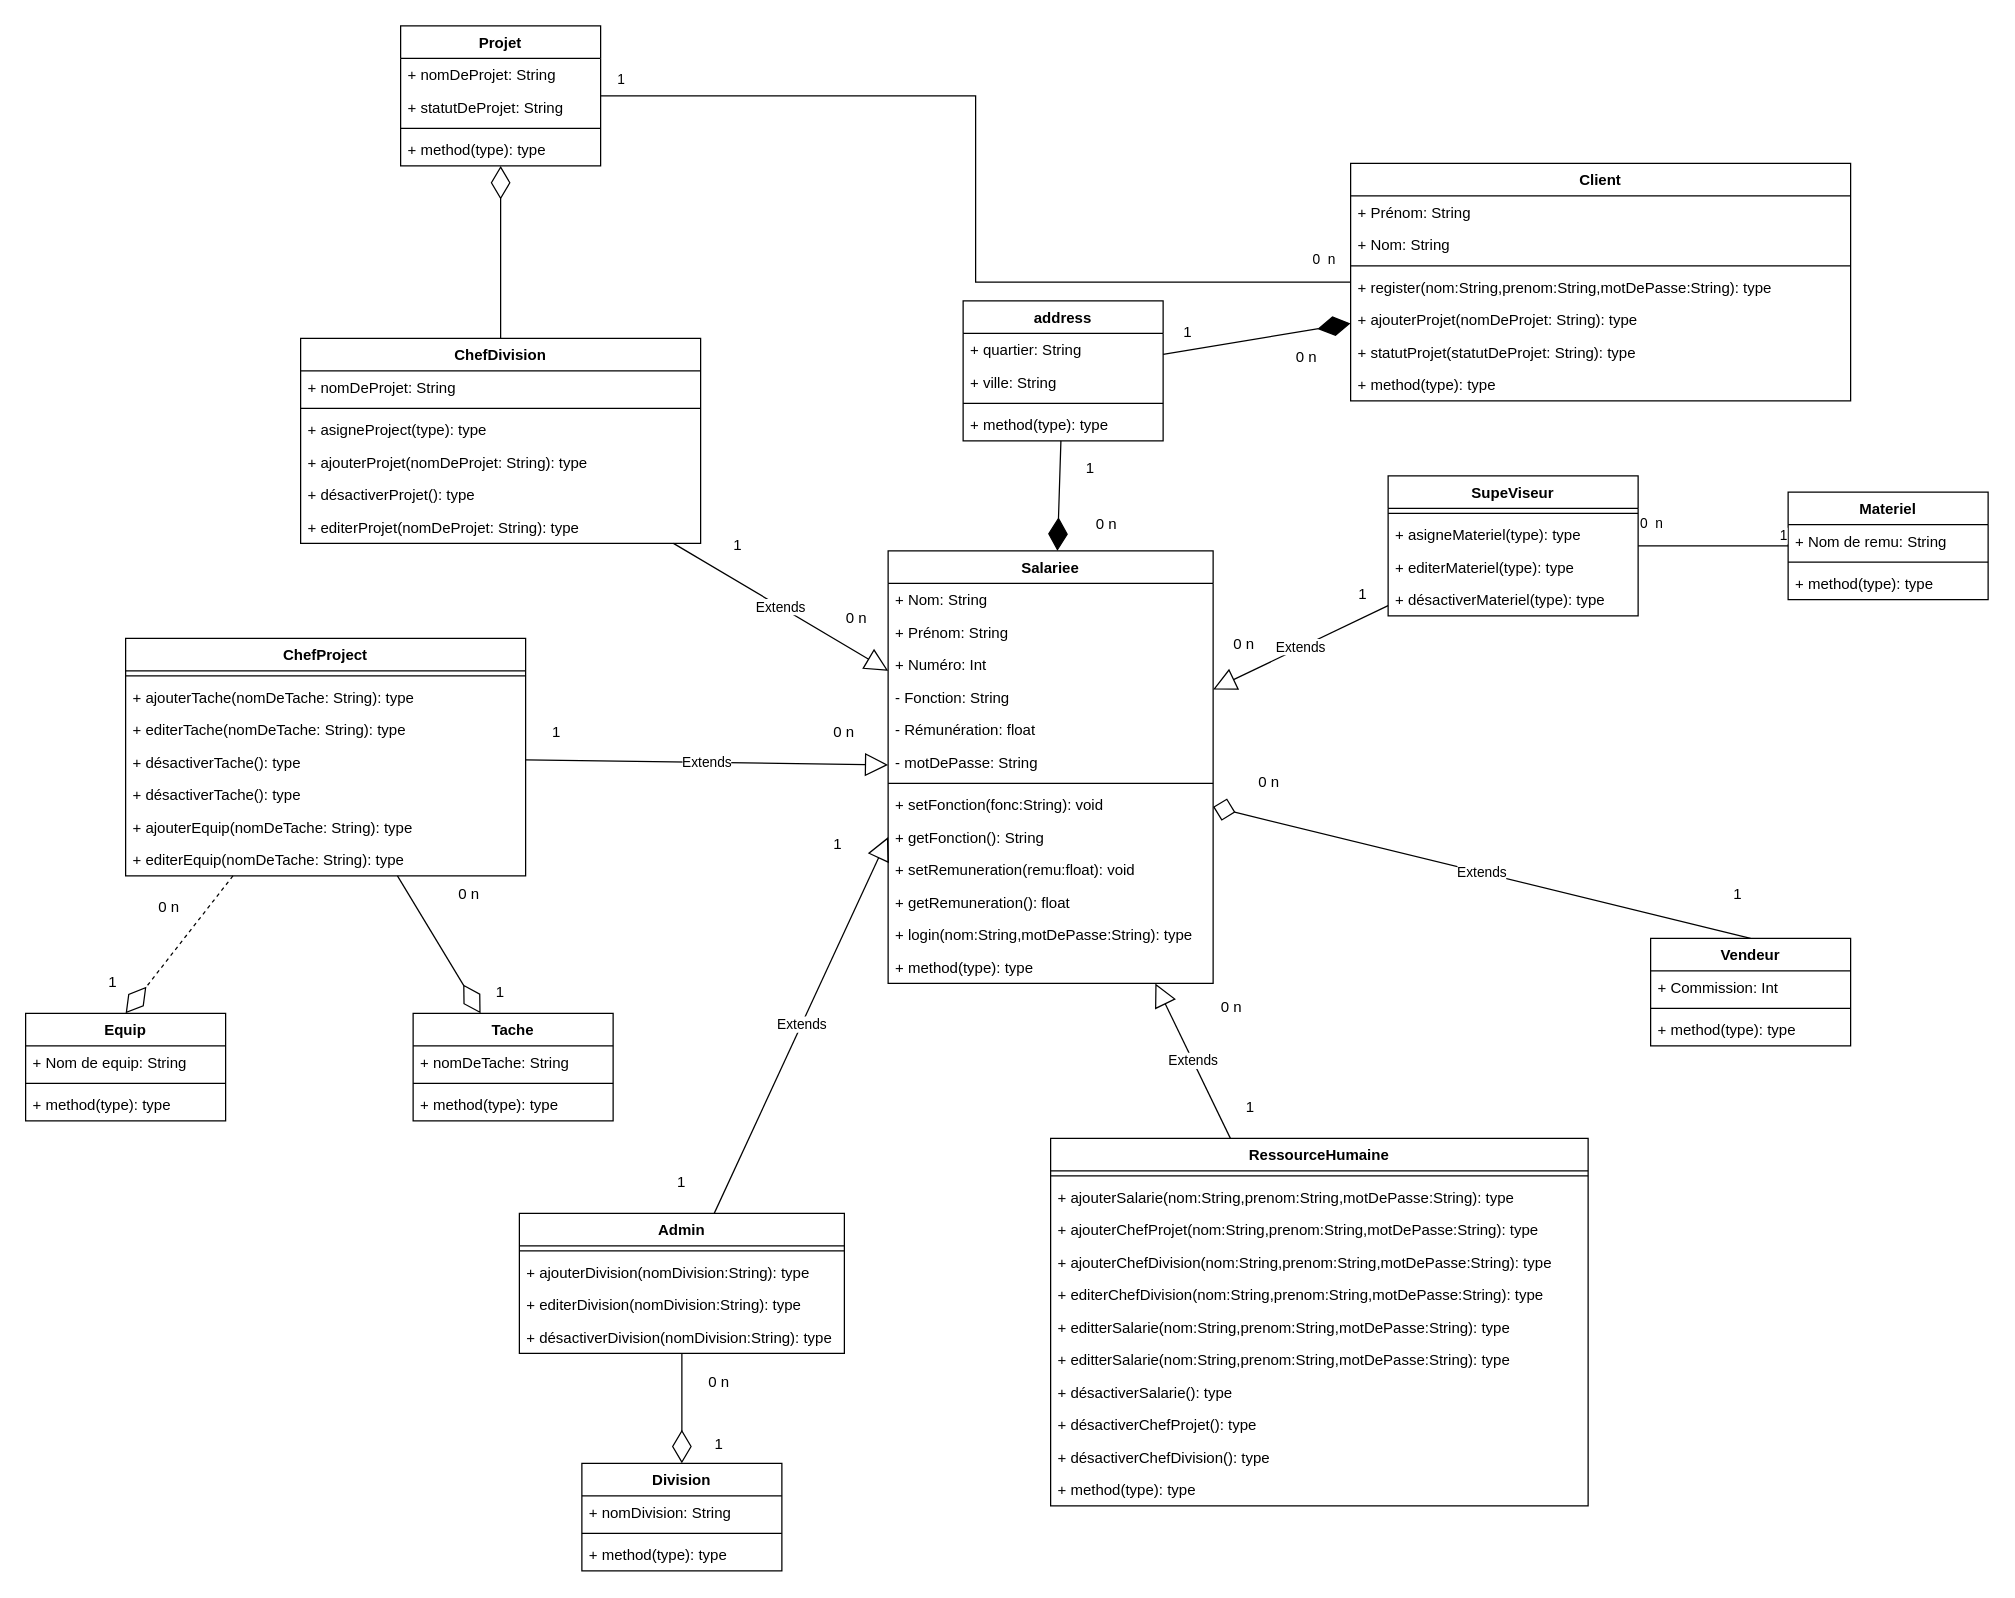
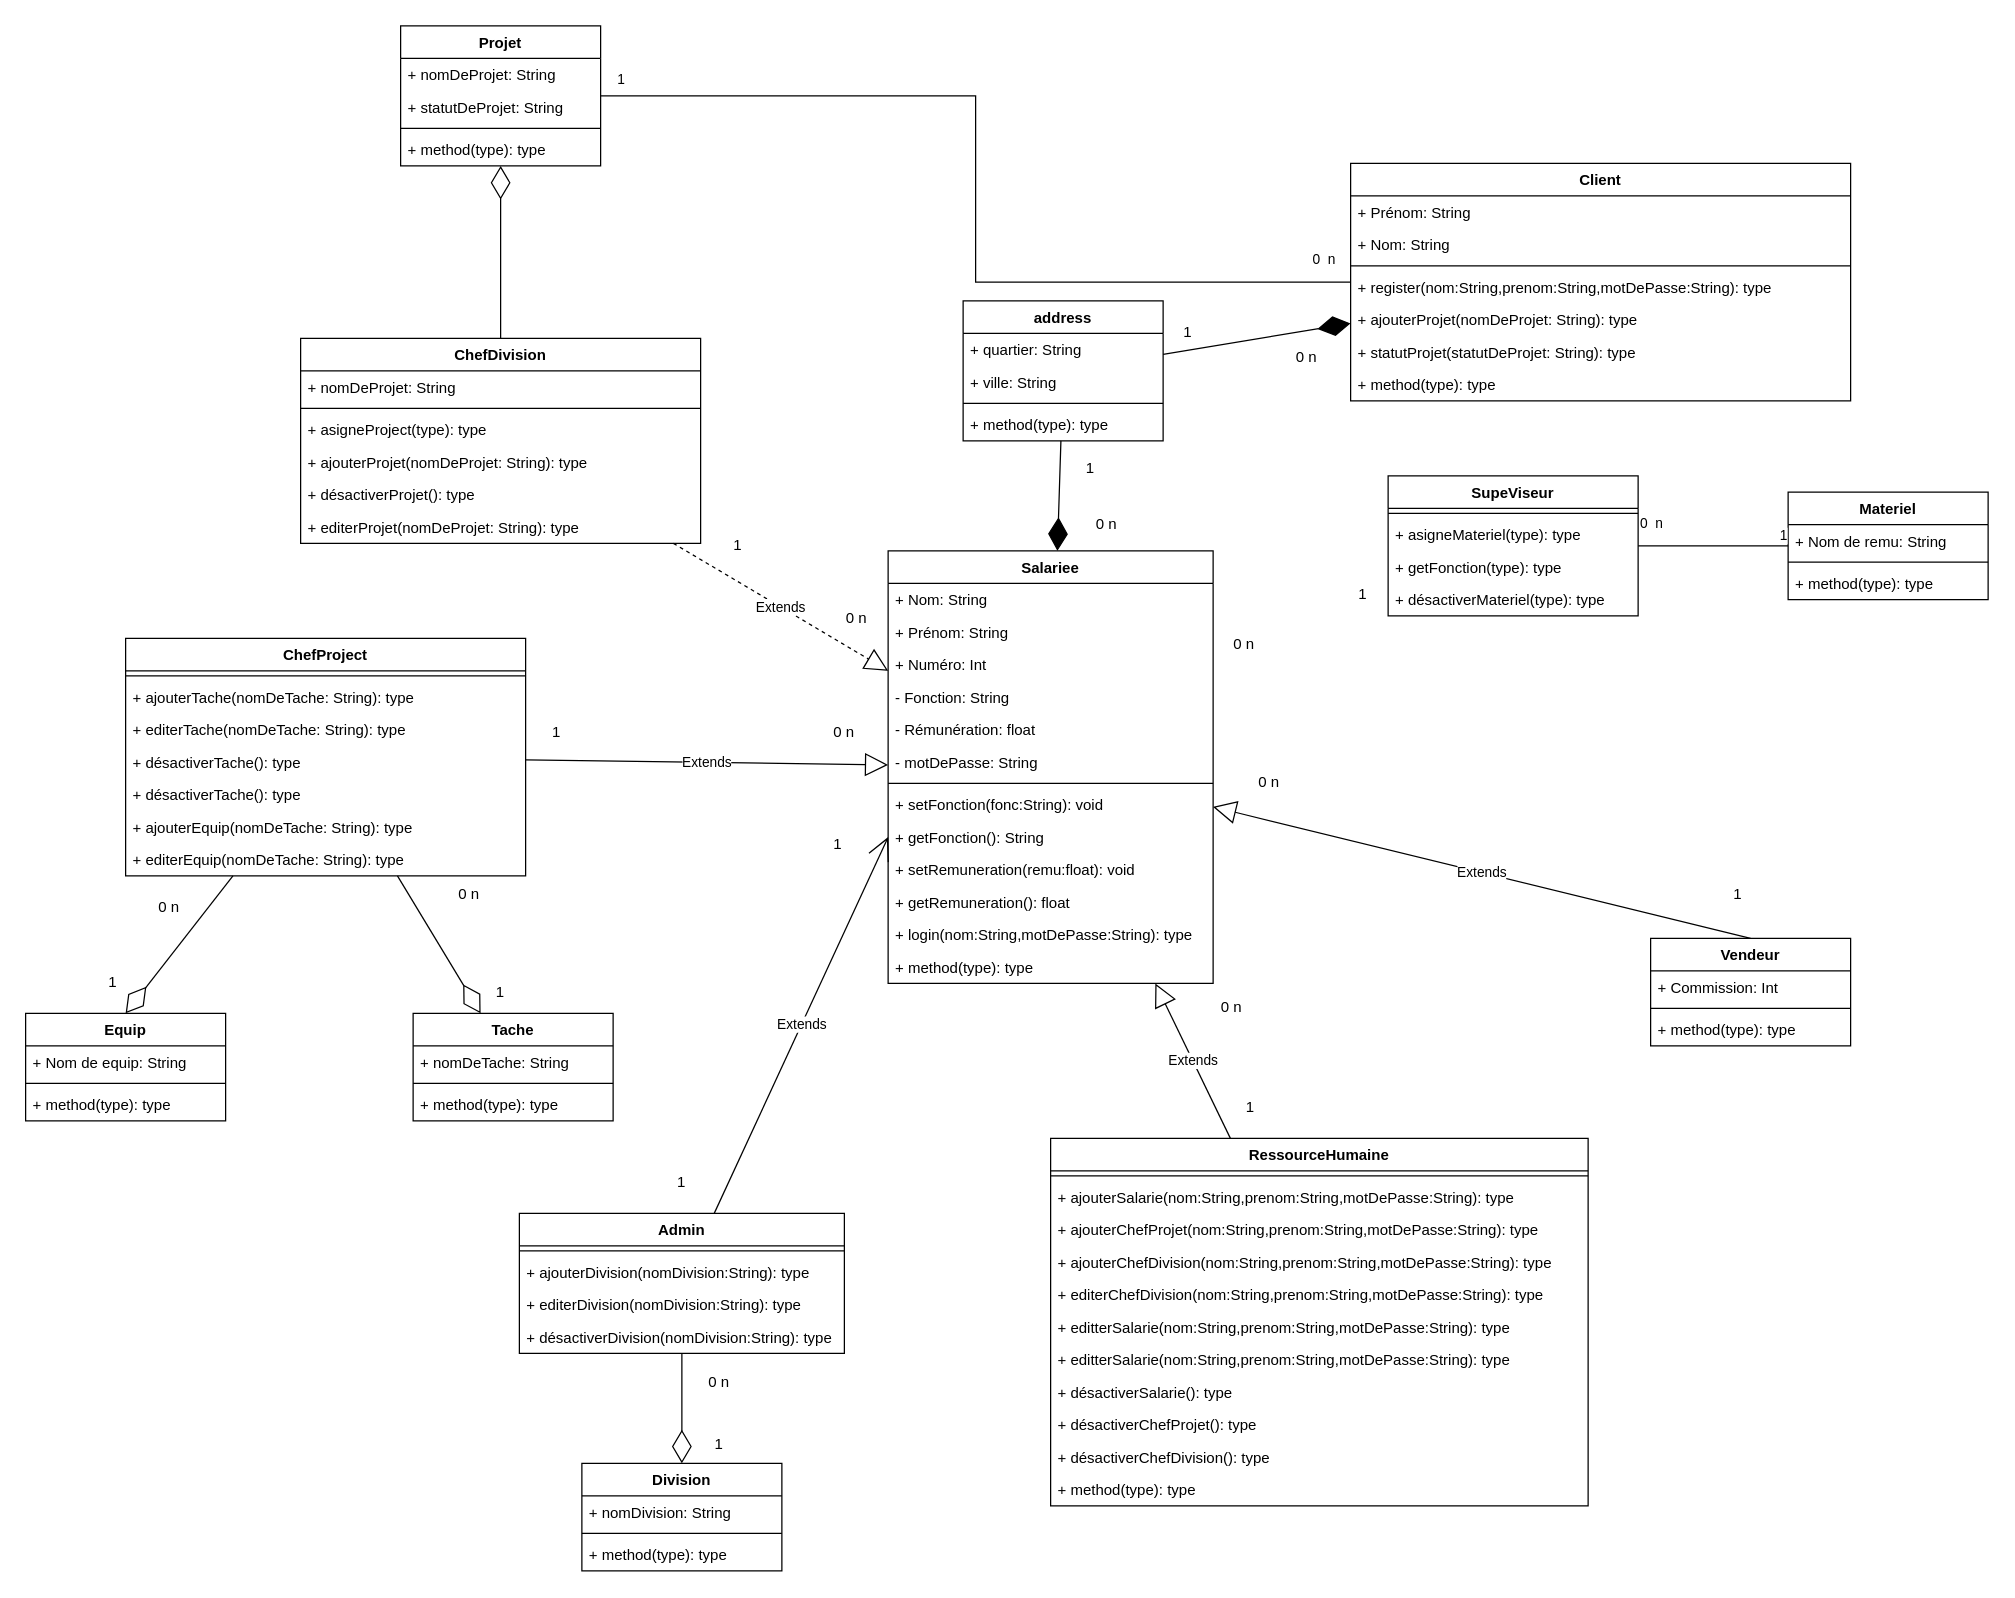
node "+ editerMateriel(type): type": label "+ editerMateriel(type): type" -> "+ getFonction(type): type"
edge "ChefDivision" -> "Salariee": style solid -> dashed
edge "SupeViseur" -> "Salariee": removed, label "Extends"
edge "Vendeur" -> "Salariee": arrowhead diamond -> block
edge "Admin" -> "+ getFonction(): String": arrowhead block -> open
edge "ChefProject" -> "Equip": style dashed -> solid
